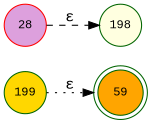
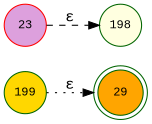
node "28": label "28" -> "23"
node "59": label "59" -> "29"
